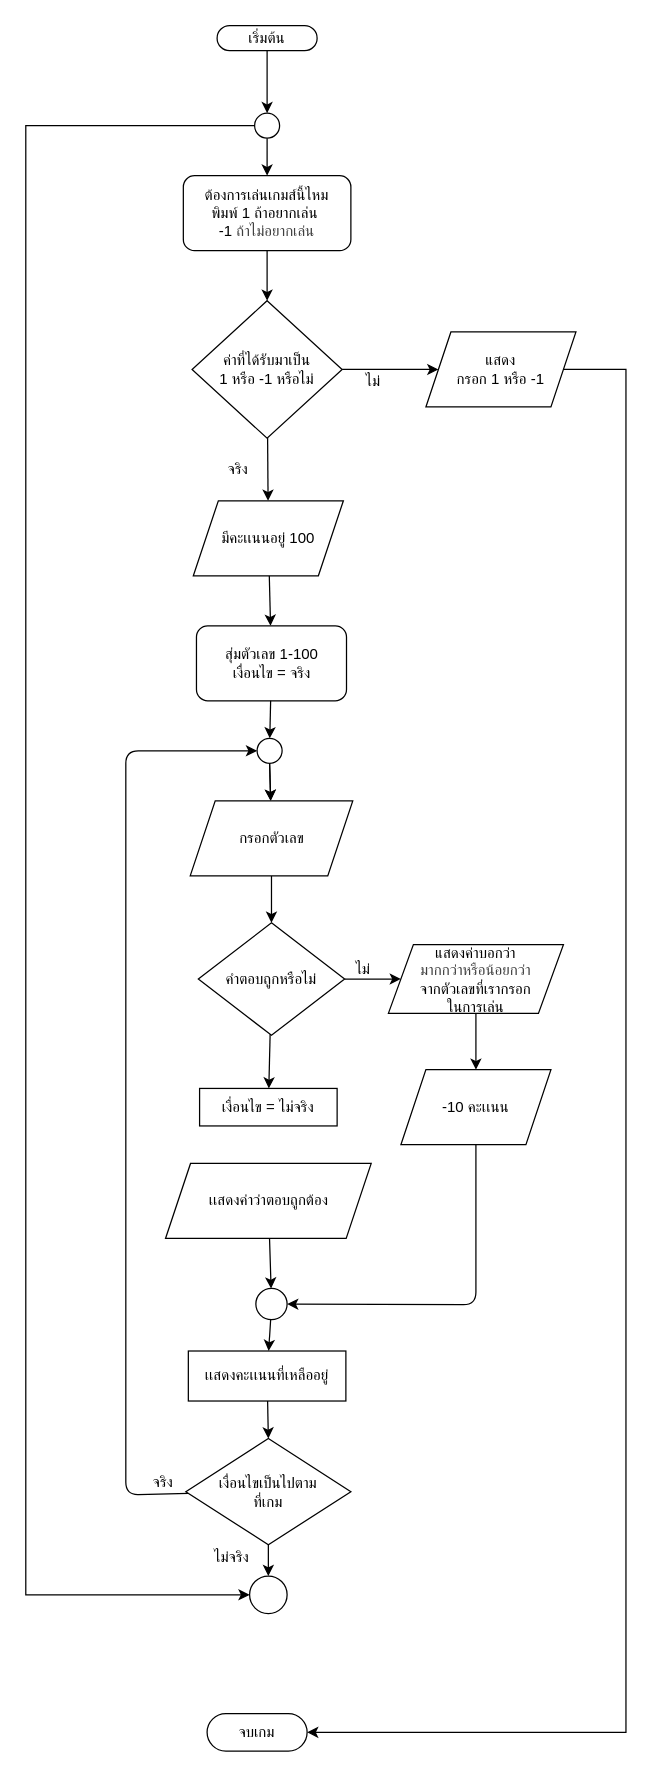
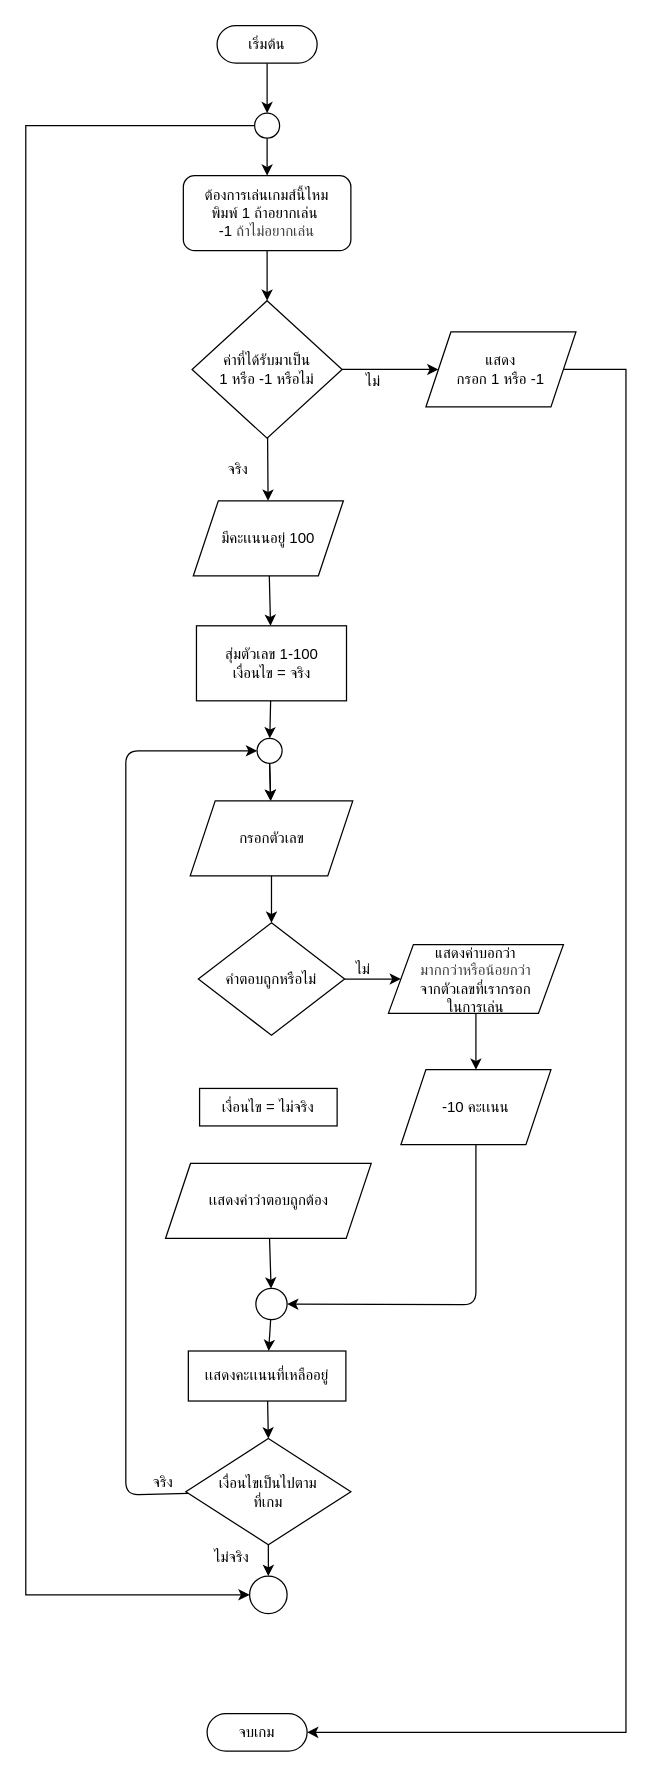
node "เริ่มต้น": size 100x25 -> 100x38
node "สุ่มตัวเลข 1-100 เงื่อนไข = จริง": shape rounded rectangle -> rectangle
edge "คำตอบถูกหรือไม่" -> "เงื่อนไข = ไม่จริง": removed
